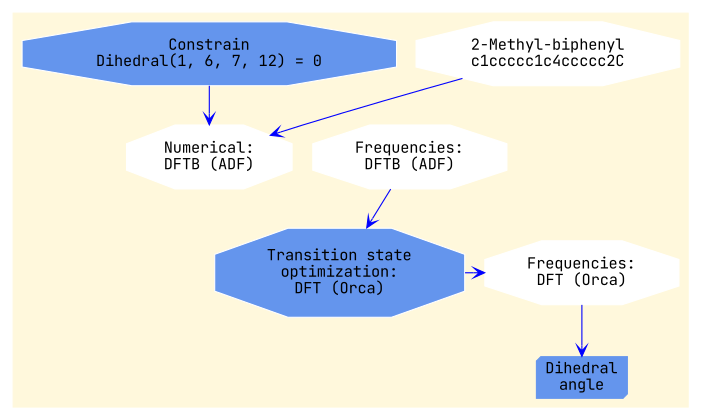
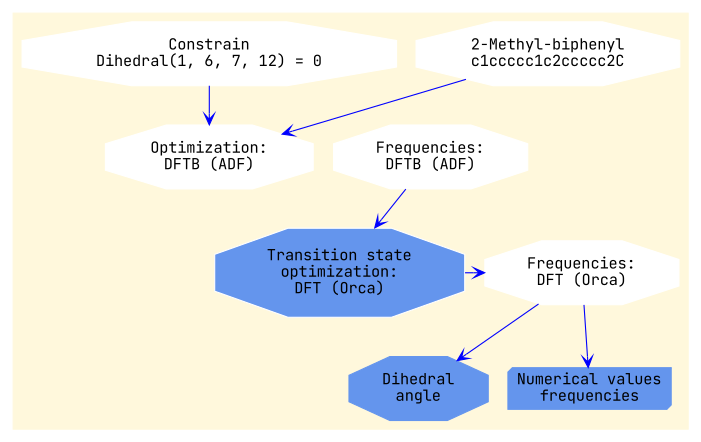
node "Constrain Dihedral(1, 6, 7, 12) = 0": fillcolor cornflowerblue -> white
node "2-Methyl-biphenyl c1ccccc1c4ccccc2C": label "2-Methyl-biphenyl c1ccccc1c4ccccc2C" -> "2-Methyl-biphenyl c1ccccc1c2ccccc2C"
node "Numerical: DFTB (ADF)": label "Numerical: DFTB (ADF)" -> "Optimization: DFTB (ADF)"
node "Dihedral angle": shape box3d -> octagon
node "Numerical values frequencies": added
